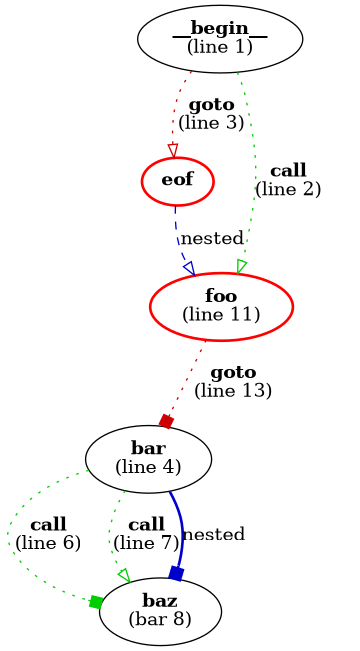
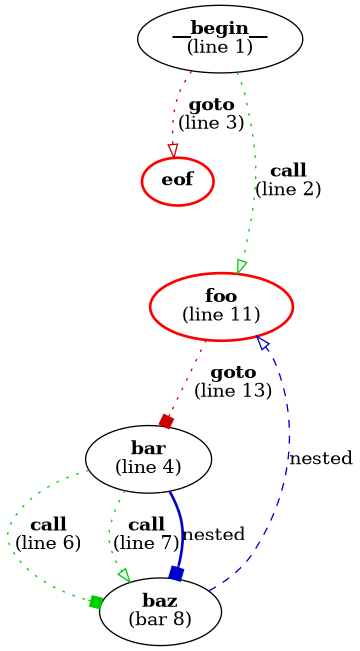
edge "eof" -> "foo": now "baz" -> "foo"
